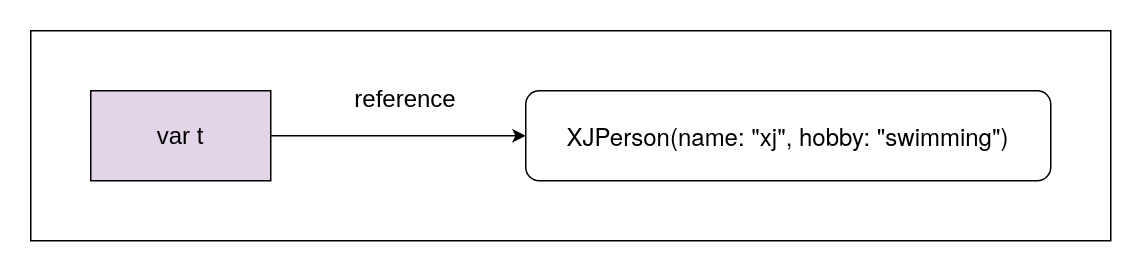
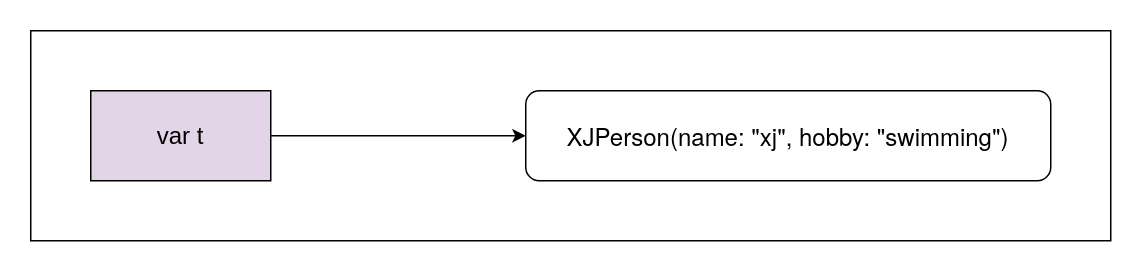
node "reference": removed
